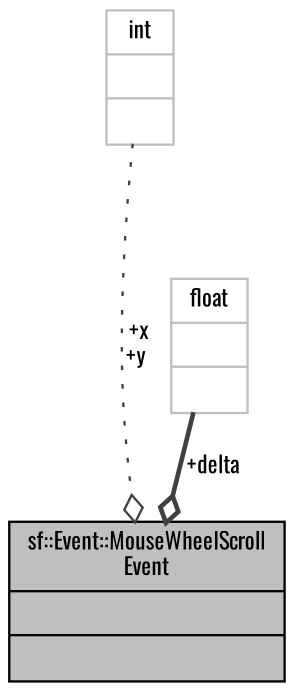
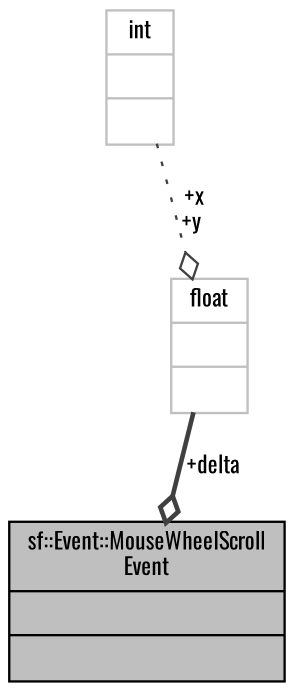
edge "int" -> "sf::Event::MouseWheelScroll": now "int" -> "float"
